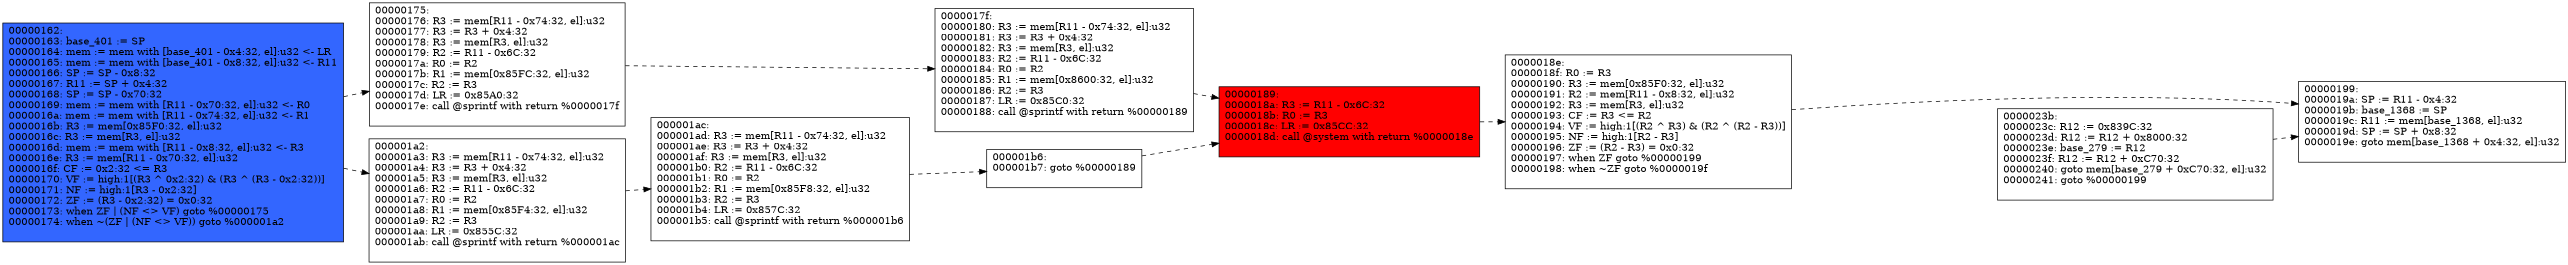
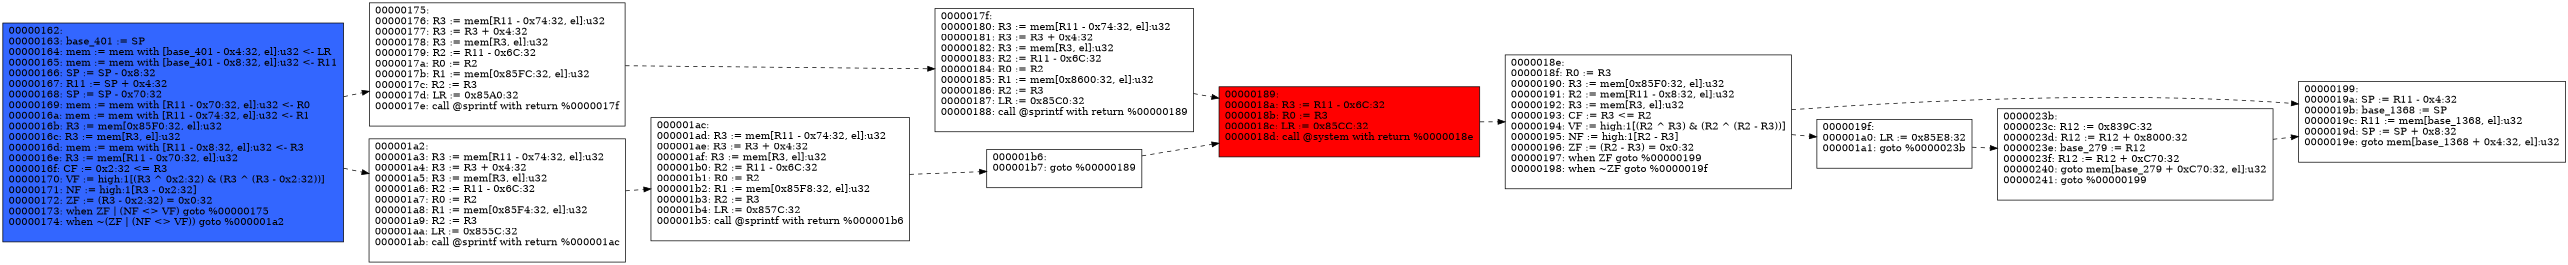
node "0000019f: 000001a0: LR := 0x85E8:32 000001a1: goto %0000023b": added
